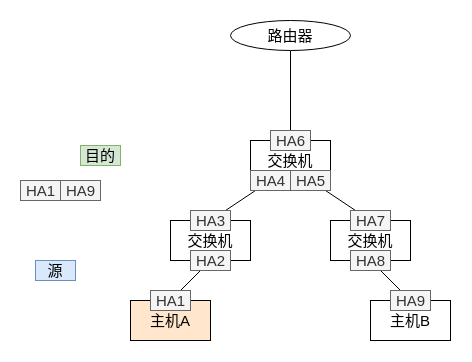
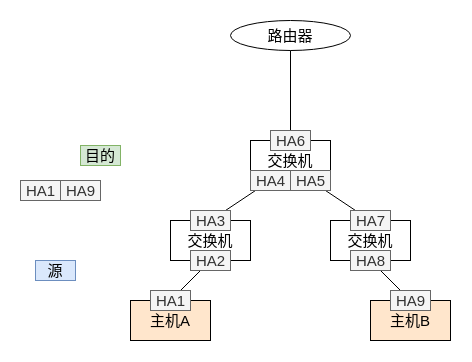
node "主机B": fillcolor #ffffff -> #ffe6cc
